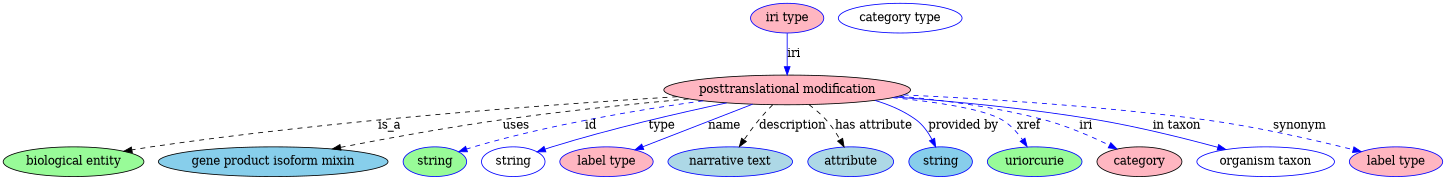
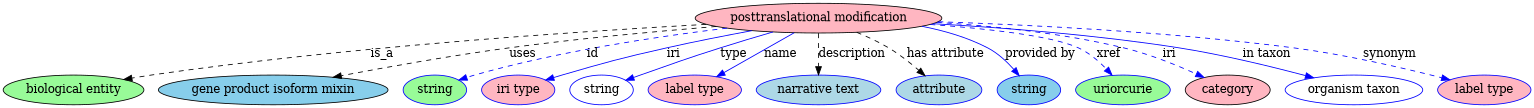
node "category type": removed
edge "iri type" -> "posttranslational modification": reversed
